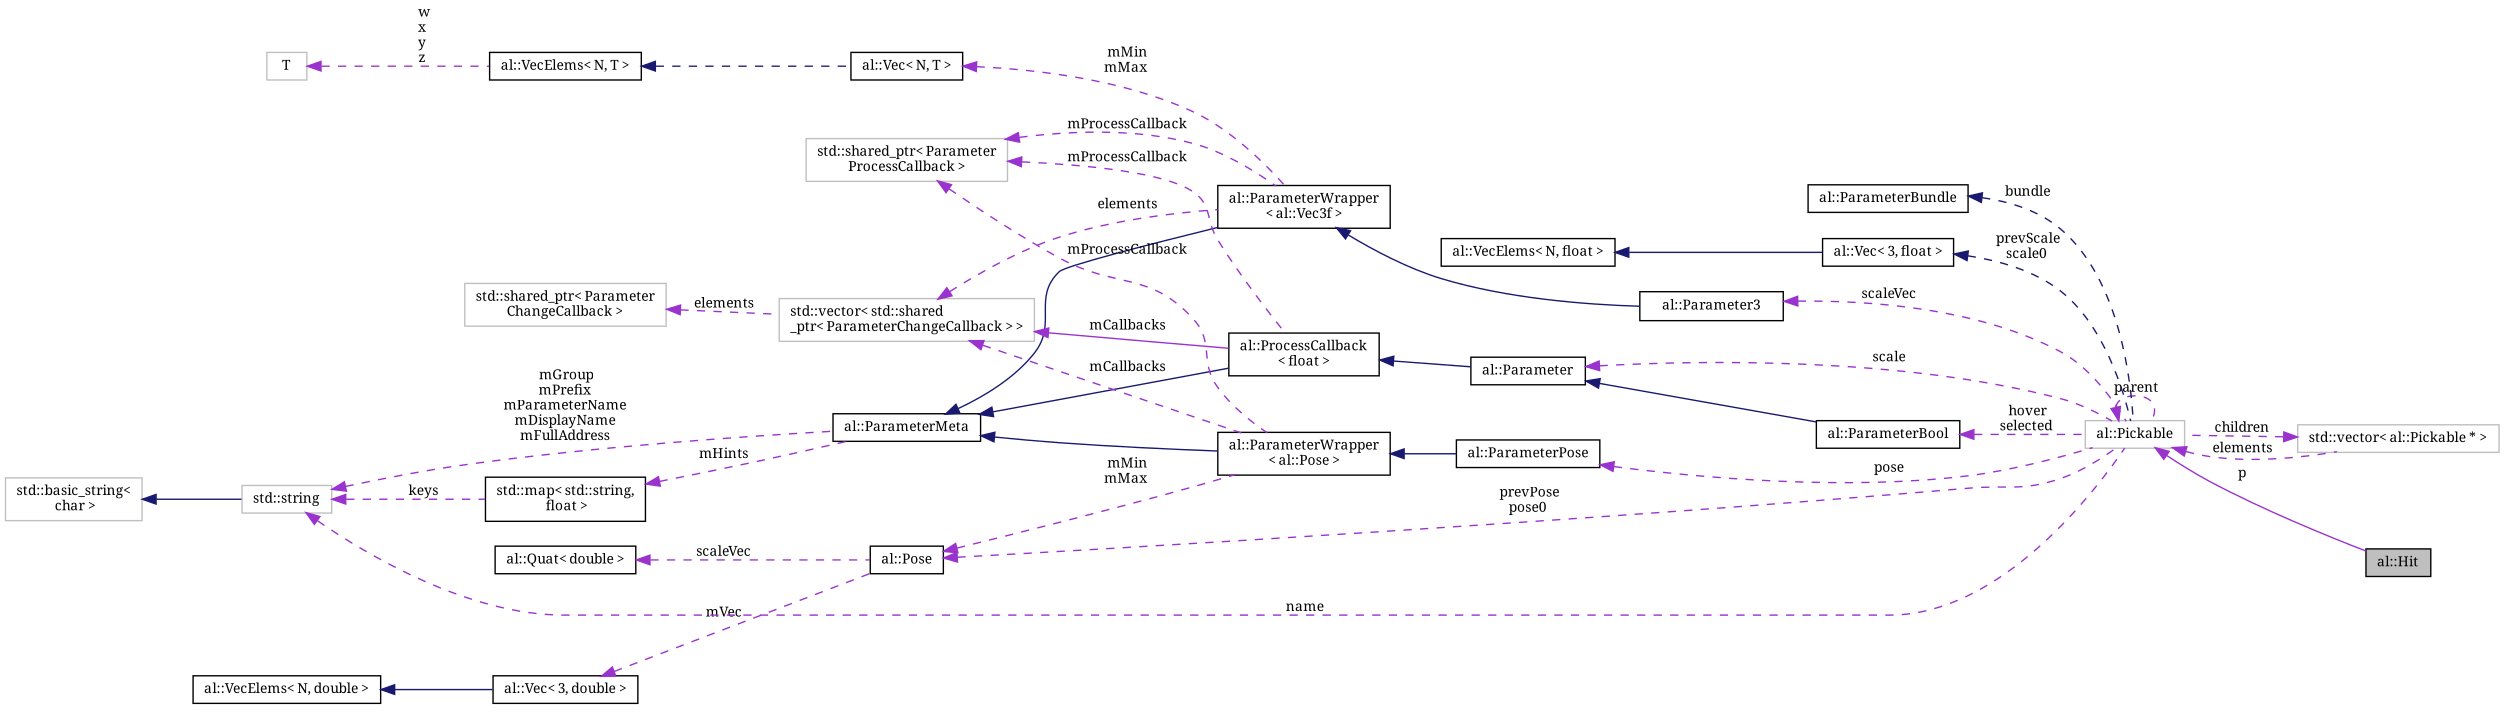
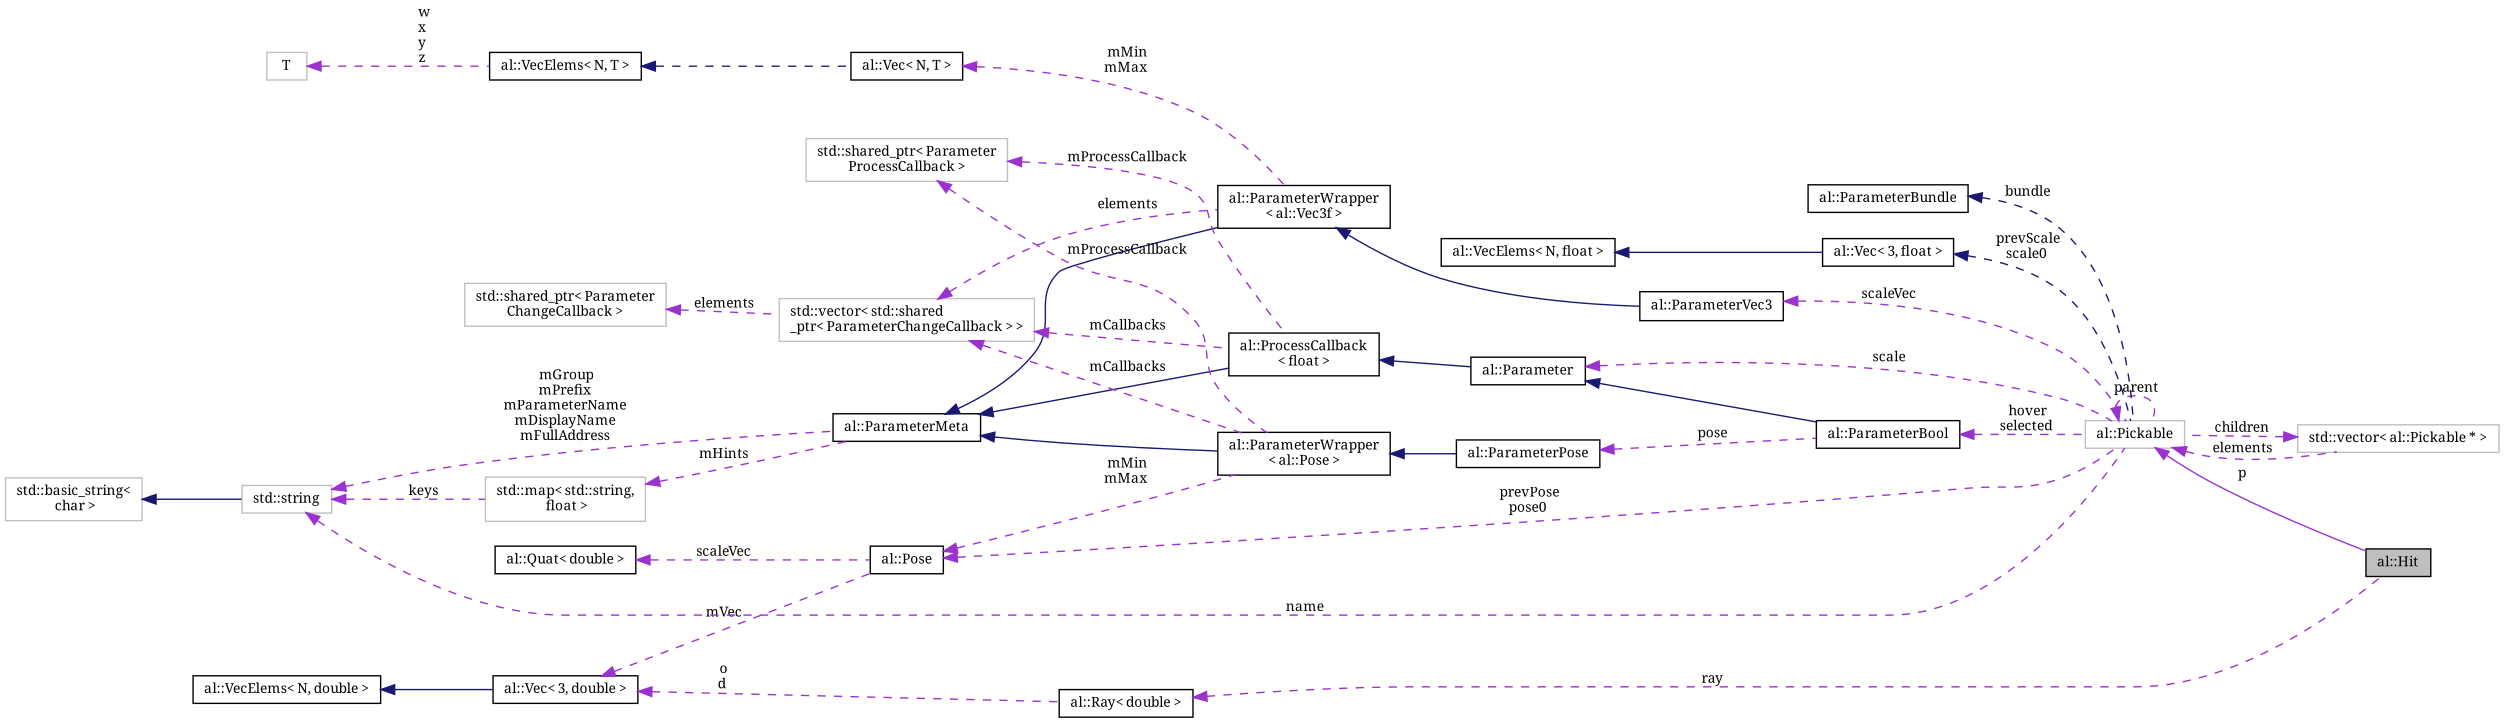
edge "al::ParameterWrapper < al::Vec3f >" -> "std::shared_ptr< Parameter ProcessCallback >": removed, label "mProcessCallback"
node "al::Parameter3": label "al::Parameter3" -> "al::ParameterVec3"
edge "al::ProcessCallback < float >" -> "std::vector< std::shared _ptr< ParameterChangeCallback > >": style solid -> dashed
edge "al::Pickable" -> "al::ParameterPose": now "al::ParameterBool" -> "al::ParameterPose"
node "std::map< std::string, float >": color black -> grey75
node "al::Ray< double >": added
